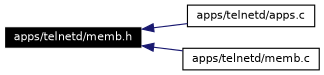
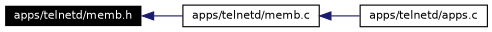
edge "apps/telnetd/apps.c" -> "apps/telnetd/memb.h": now "apps/telnetd/apps.c" -> "apps/telnetd/memb.c"
